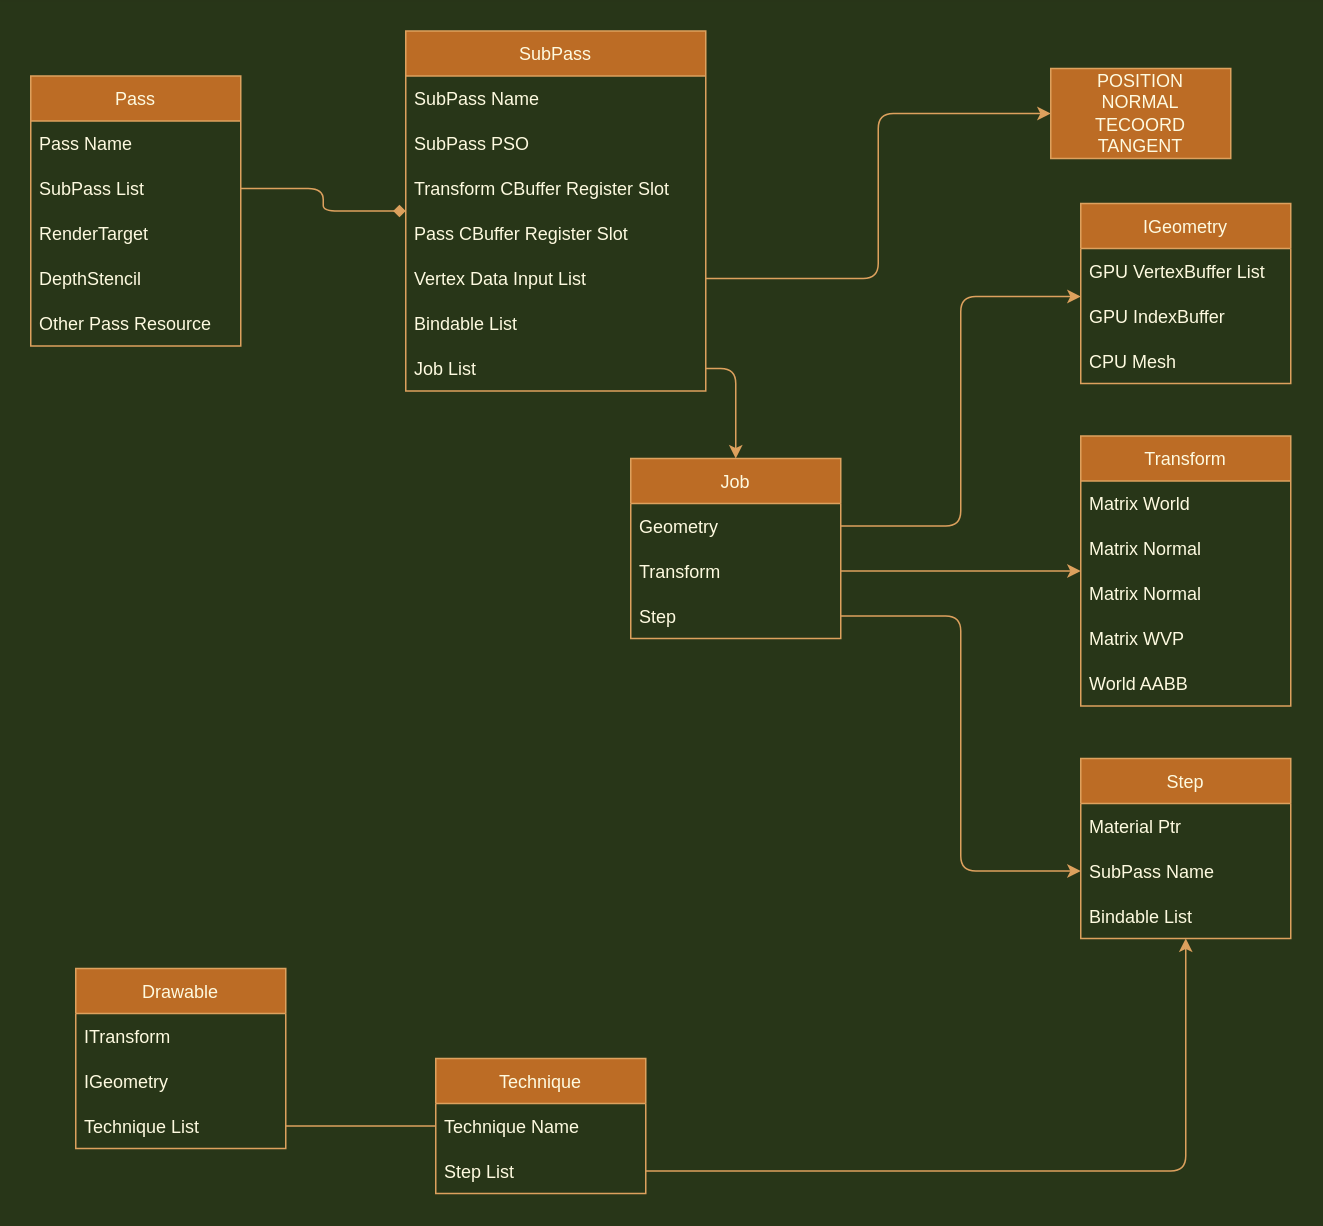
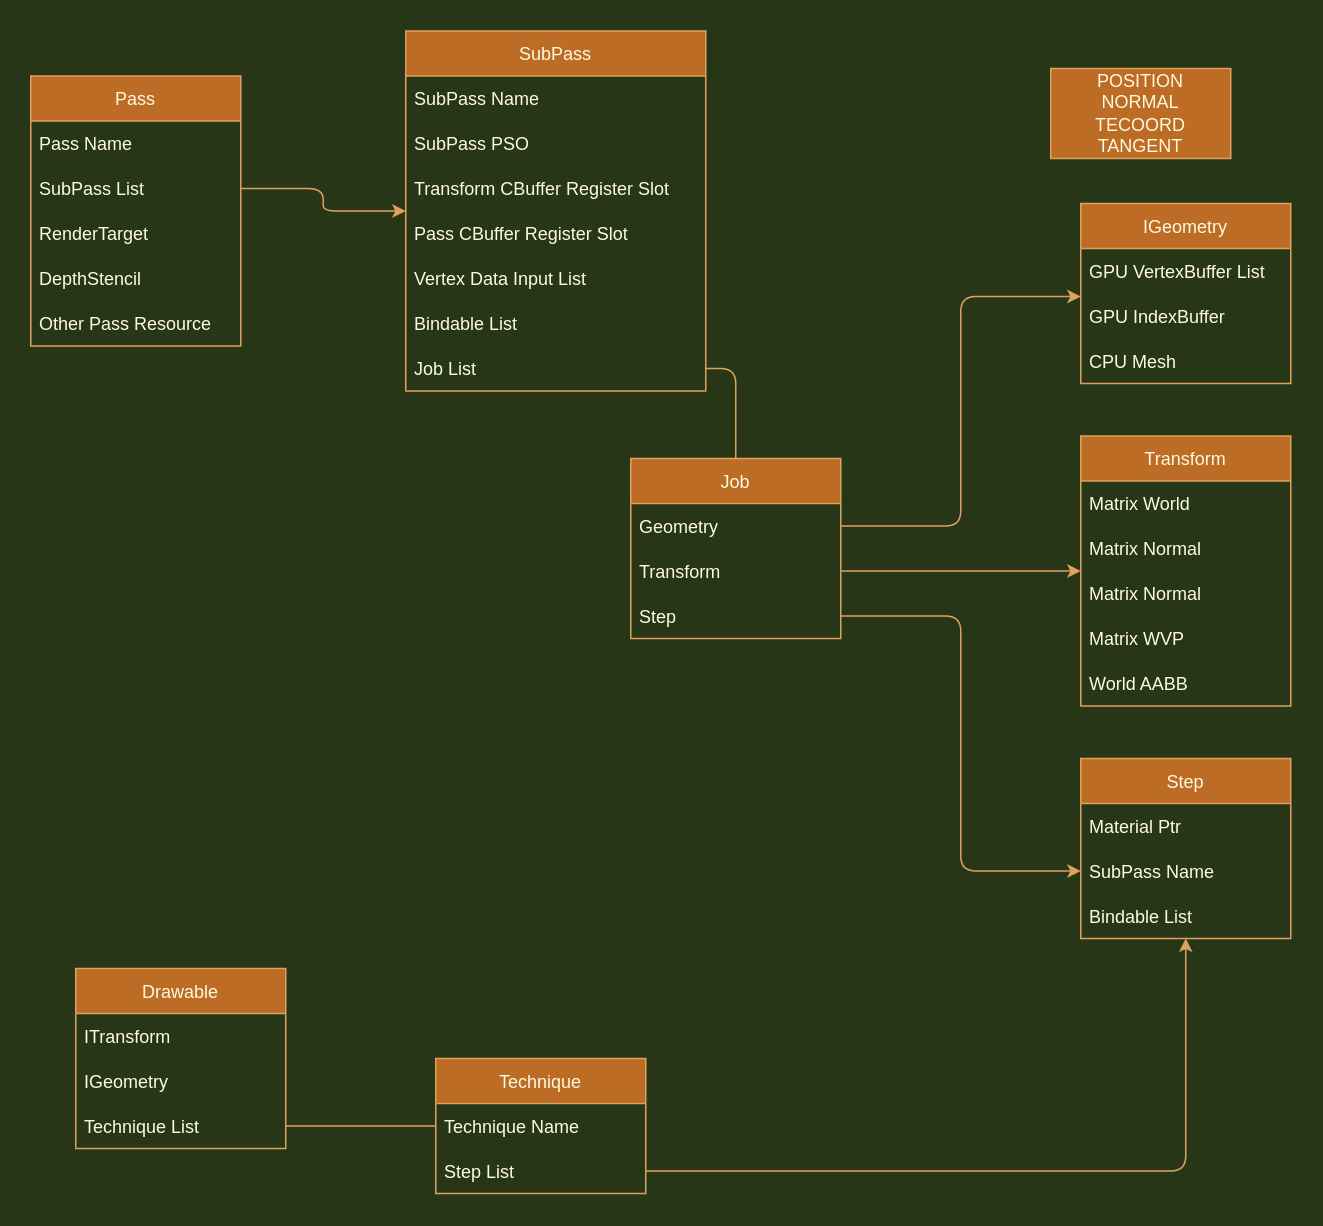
edge "Vertex Data Input List" -> "POSITION NORMAL TECOORD TANGENT": removed
edge "SubPass List" -> "SubPass": arrowhead diamond -> classic
edge "Job List" -> "Job": arrowhead classic -> none
